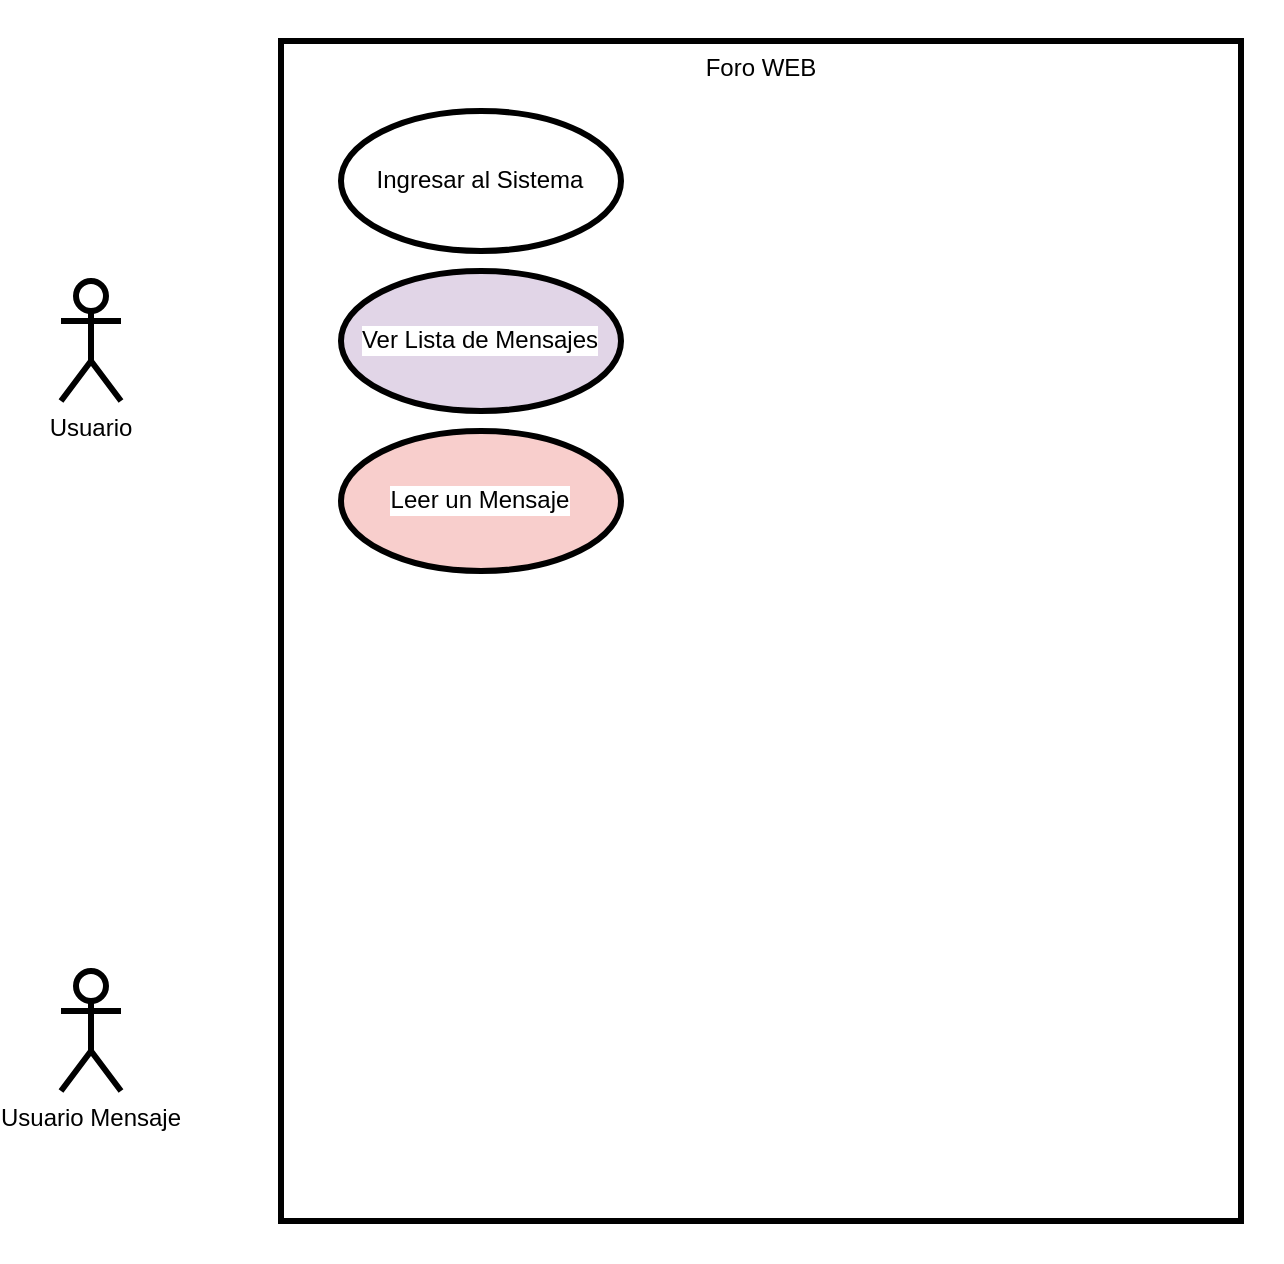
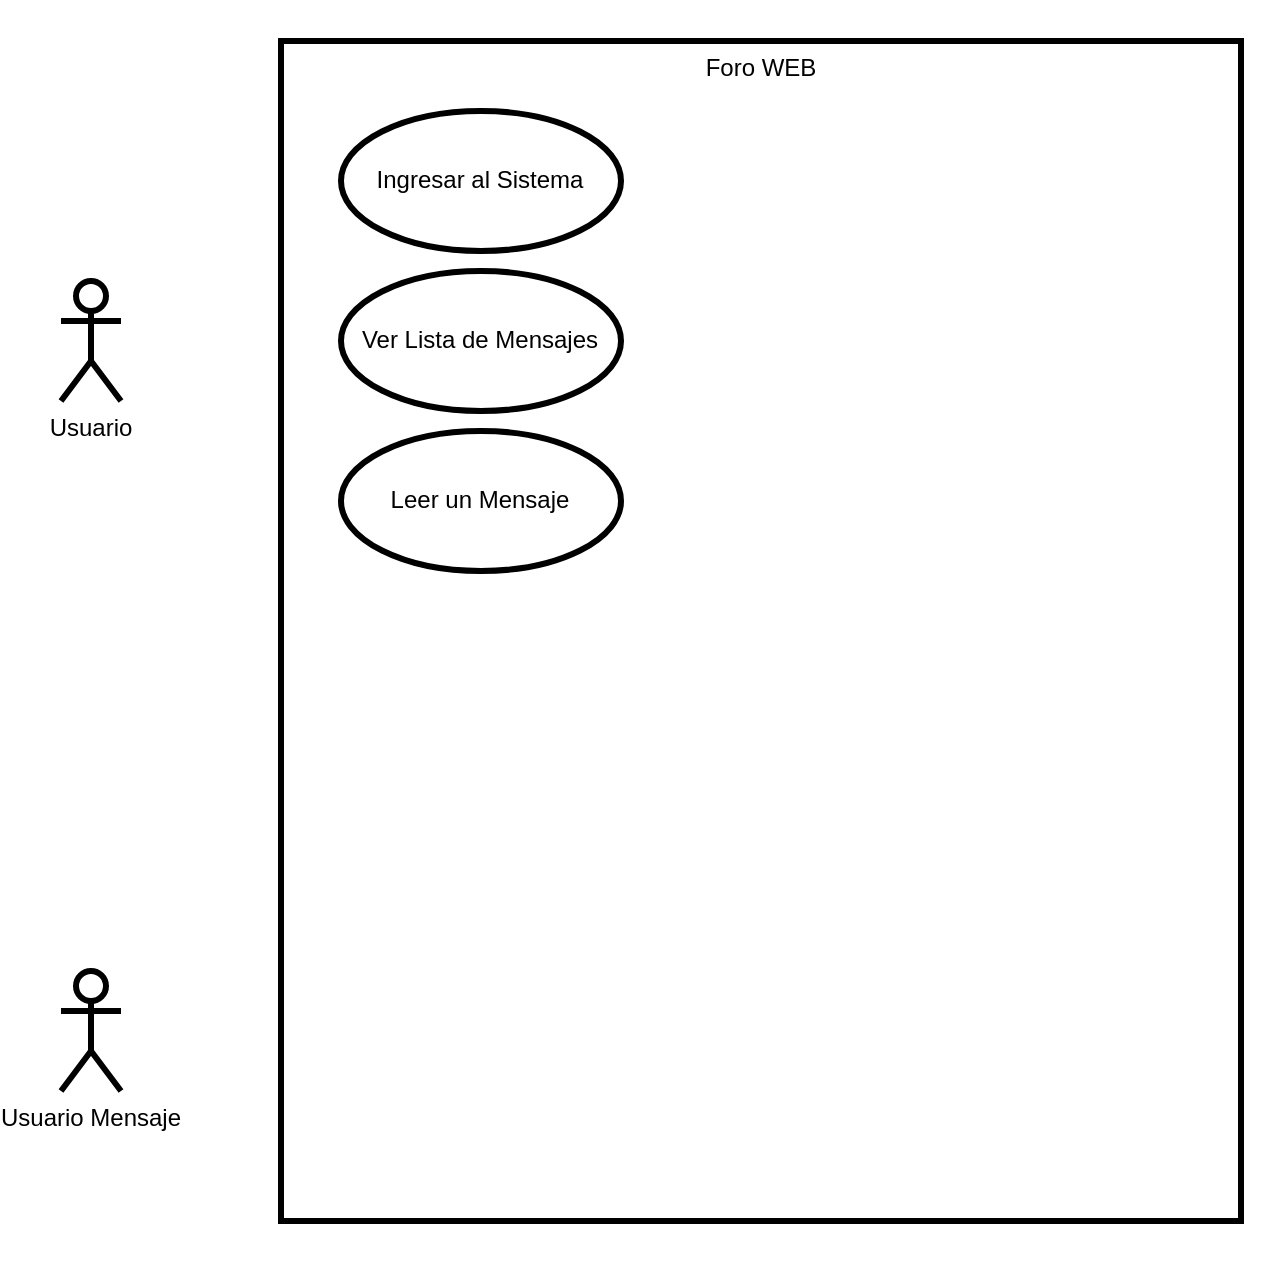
node "Ver Lista de Mensajes": fillcolor #e1d5e7 -> #ffffff
node "Leer un Mensaje": fillcolor #f8cecc -> #ffffff
